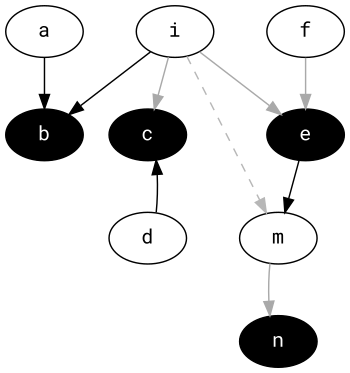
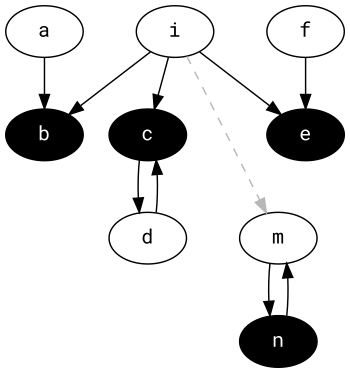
edge "i" -> "c": color #a9a9a9 -> #000000
edge "f" -> "e": color #a9a9a9 -> #000000
edge "i" -> "e": color #a9a9a9 -> #000000
edge "c" -> "d": added
edge "e" -> "m": now "n" -> "m"
edge "m" -> "n": color #a9a9a9 -> #000000
